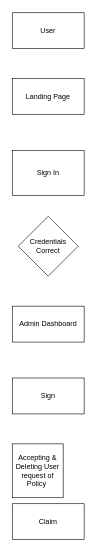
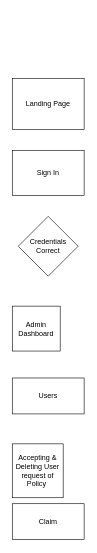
node "User": removed
node "Landing Page": size 72x36 -> 72x51
node "Admin Dashboard": size 72x36 -> 48x45
node "Sign": label "Sign" -> "Users"
